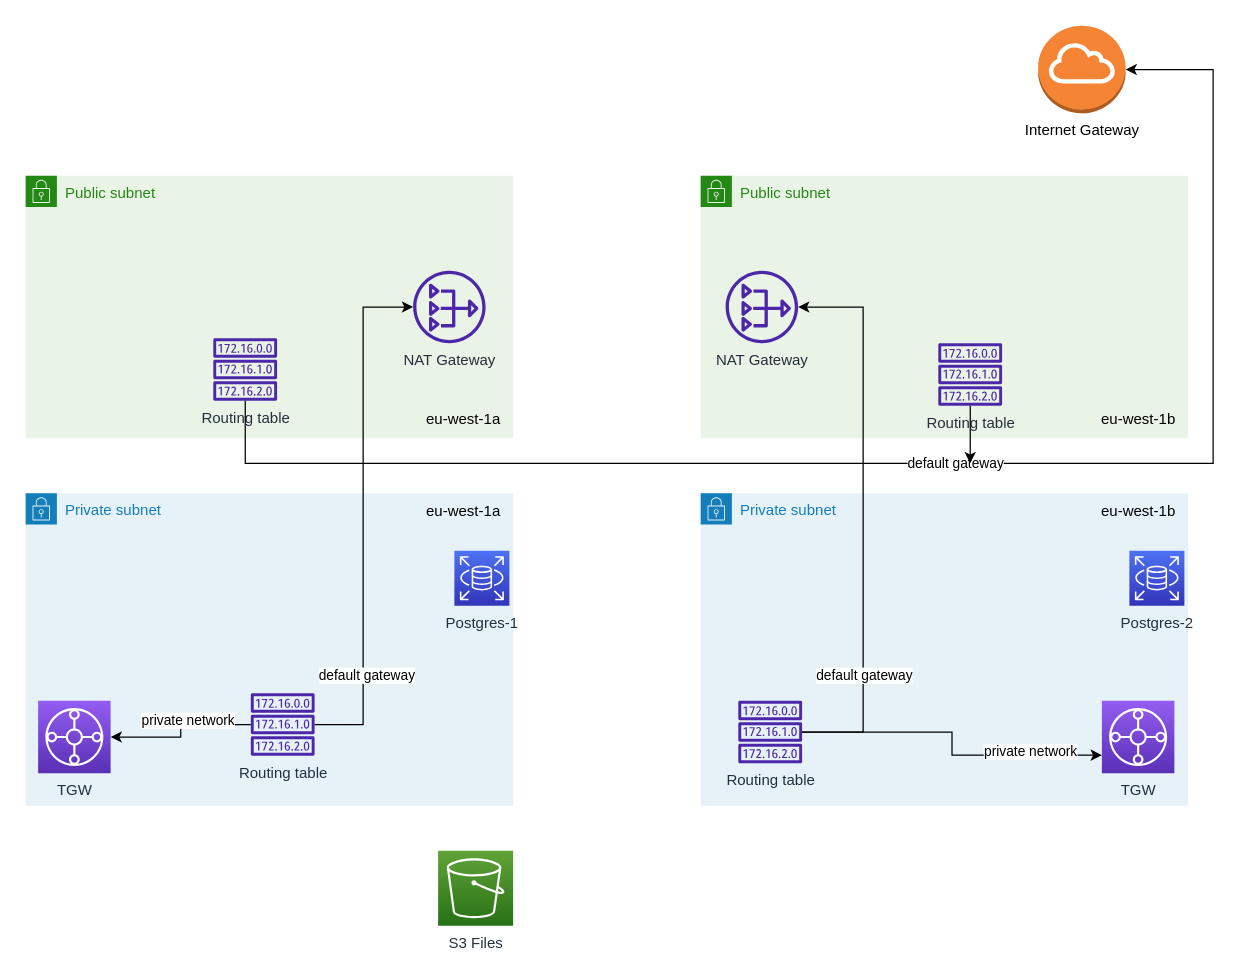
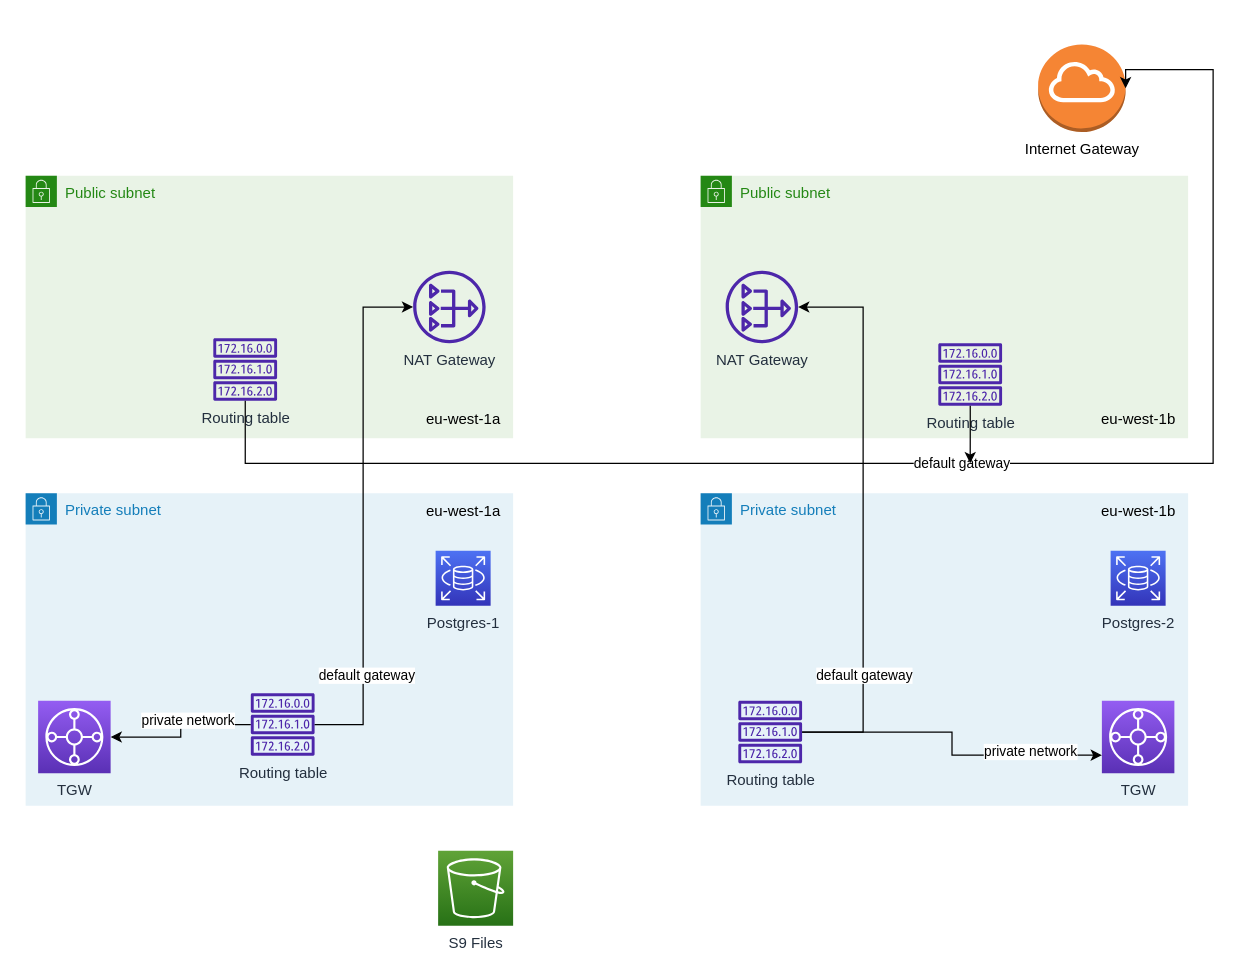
node "Internet Gateway": moved (1082, 69) -> (1082, 88)
node "Postgres-1": moved (482, 578) -> (463, 578)
node "Postgres-2": moved (1157, 578) -> (1138, 578)
node "S3 Files": label "S3 Files" -> "S9 Files"
